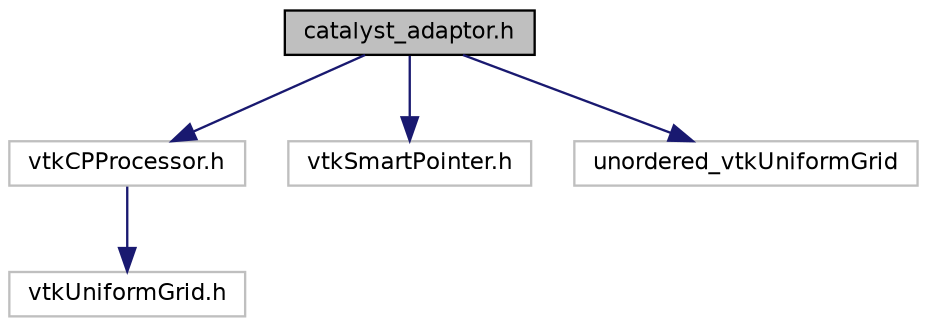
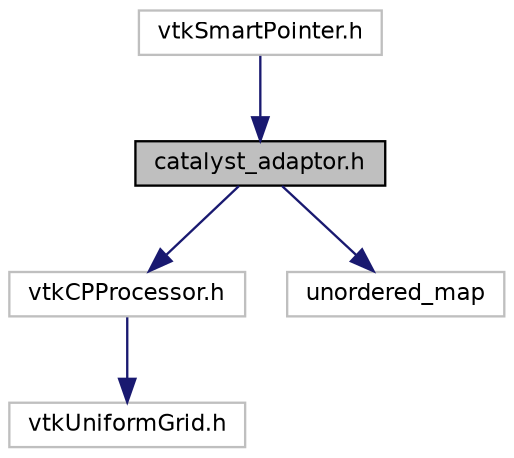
edge "catalyst_adaptor.h" -> "vtkSmartPointer.h": reversed
node "unordered_vtkUniformGrid": label "unordered_vtkUniformGrid" -> "unordered_map"
